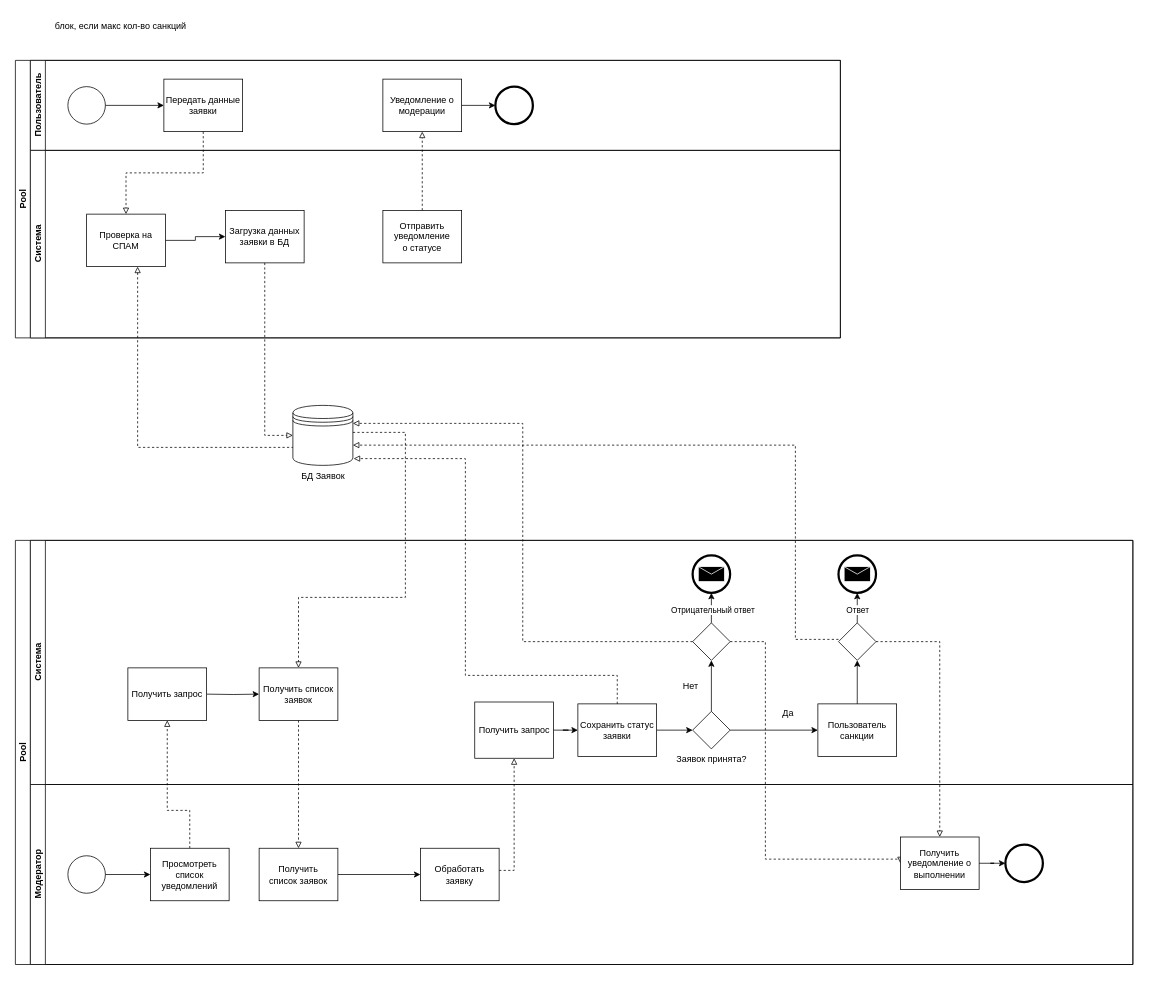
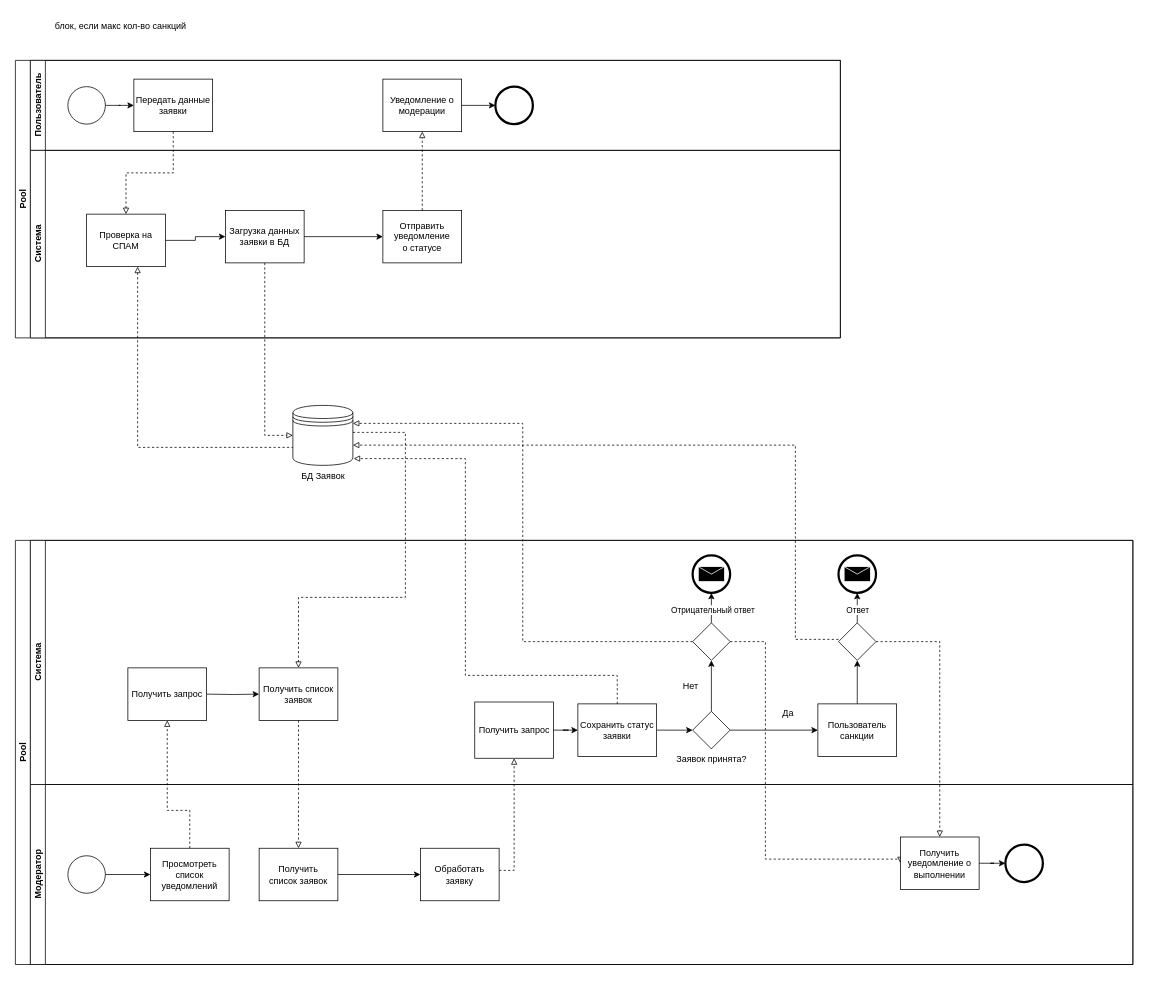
node "Передать данные заявки": moved (203, 105) -> (173, 105)
edge "Загрузка данных заявки в БД" -> "Отправить уведомление о статусе": added
